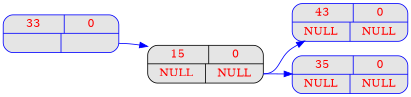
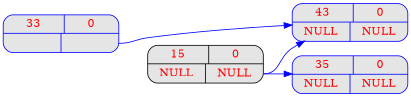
edge "33" -> "15": now "33" -> "43"
